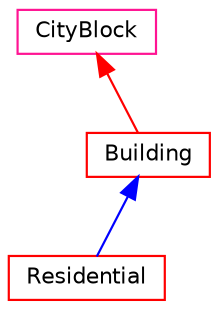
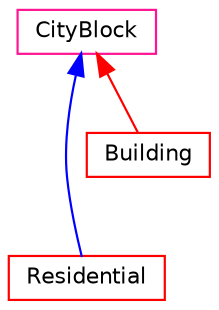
edge "Residential" -> "Building": now "Residential" -> "CityBlock"
